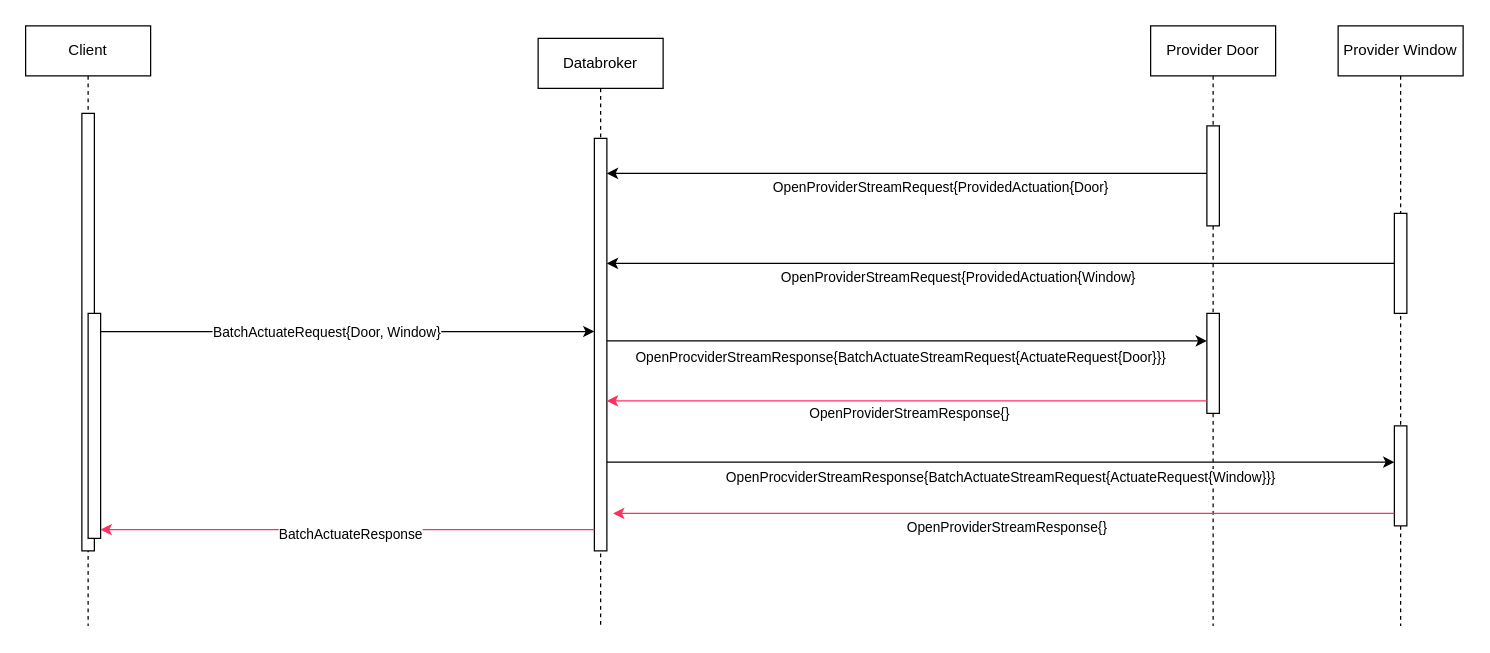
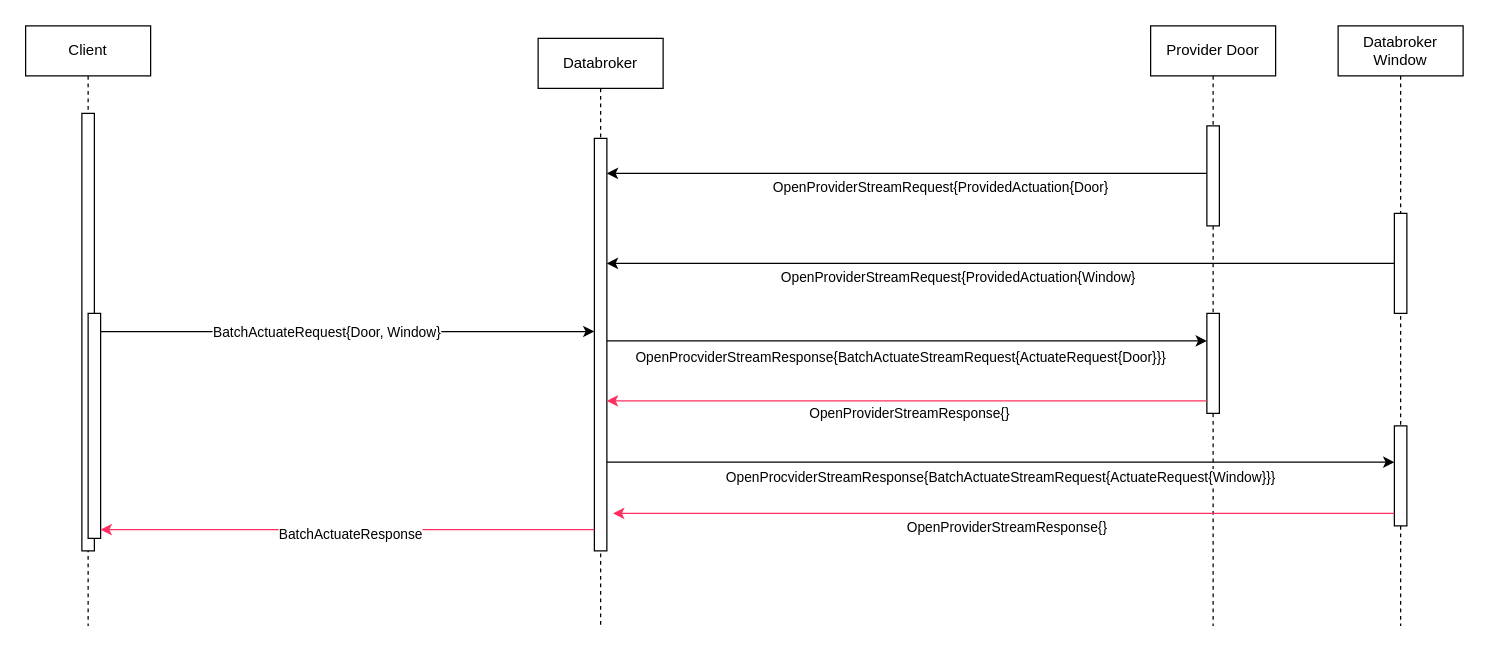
node "Provider Window": label "Provider Window" -> "Databroker Window"
